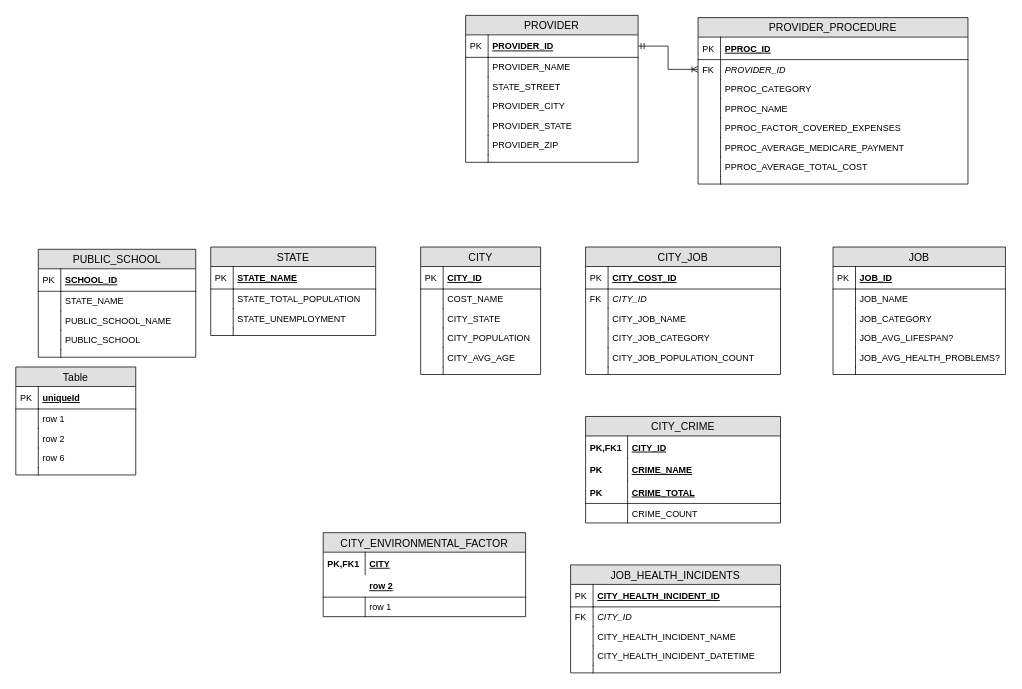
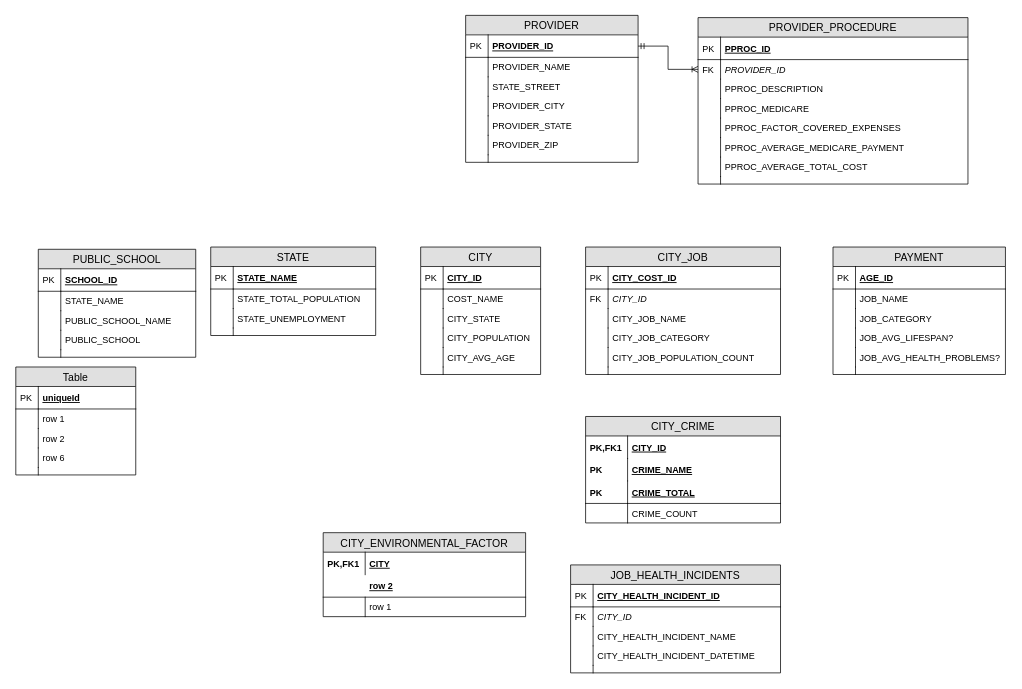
node "PPROC_CATEGORY": label "PPROC_CATEGORY" -> "PPROC_DESCRIPTION"
node "PPROC_NAME": label "PPROC_NAME" -> "PPROC_MEDICARE"
node "JOB": label "JOB" -> "PAYMENT"
node "JOB_ID": label "JOB_ID" -> "AGE_ID"
